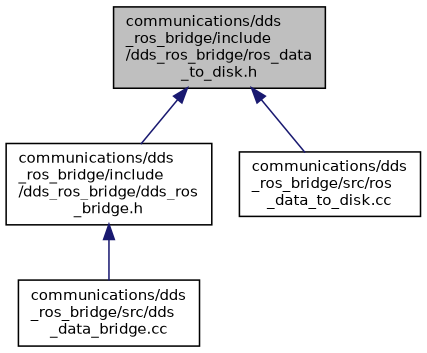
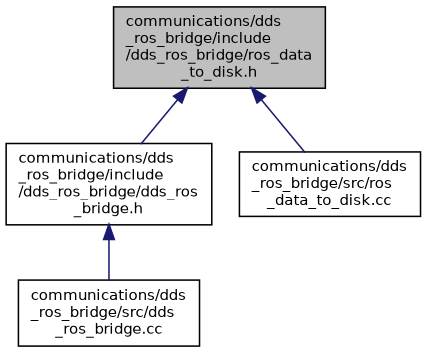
node "communications/dds _ros_bridge/src/dds _data_bridge.cc": label "communications/dds _ros_bridge/src/dds _data_bridge.cc" -> "communications/dds _ros_bridge/src/dds _ros_bridge.cc"
